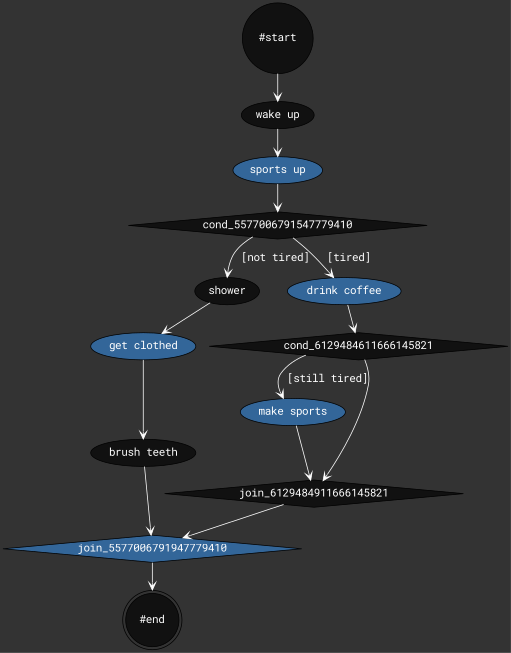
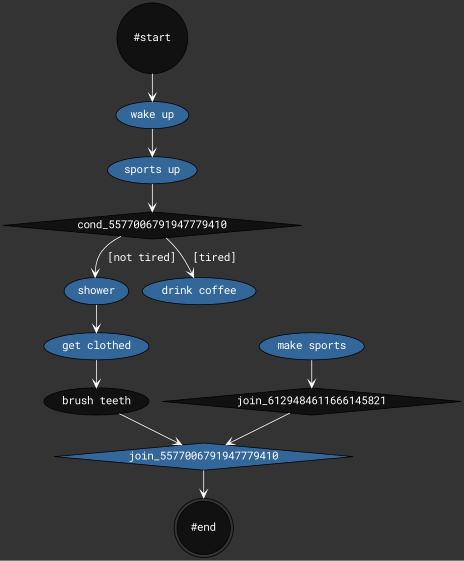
node "wake up": fillcolor #111111 -> #336699
node "cond_5577006791547779410": label "cond_5577006791547779410" -> "cond_5577006791947779410"
node "shower": fillcolor #111111 -> #336699
node "cond_6129484611666145821": removed
node "join_6129484911666145821": label "join_6129484911666145821" -> "join_6129484611666145821"
